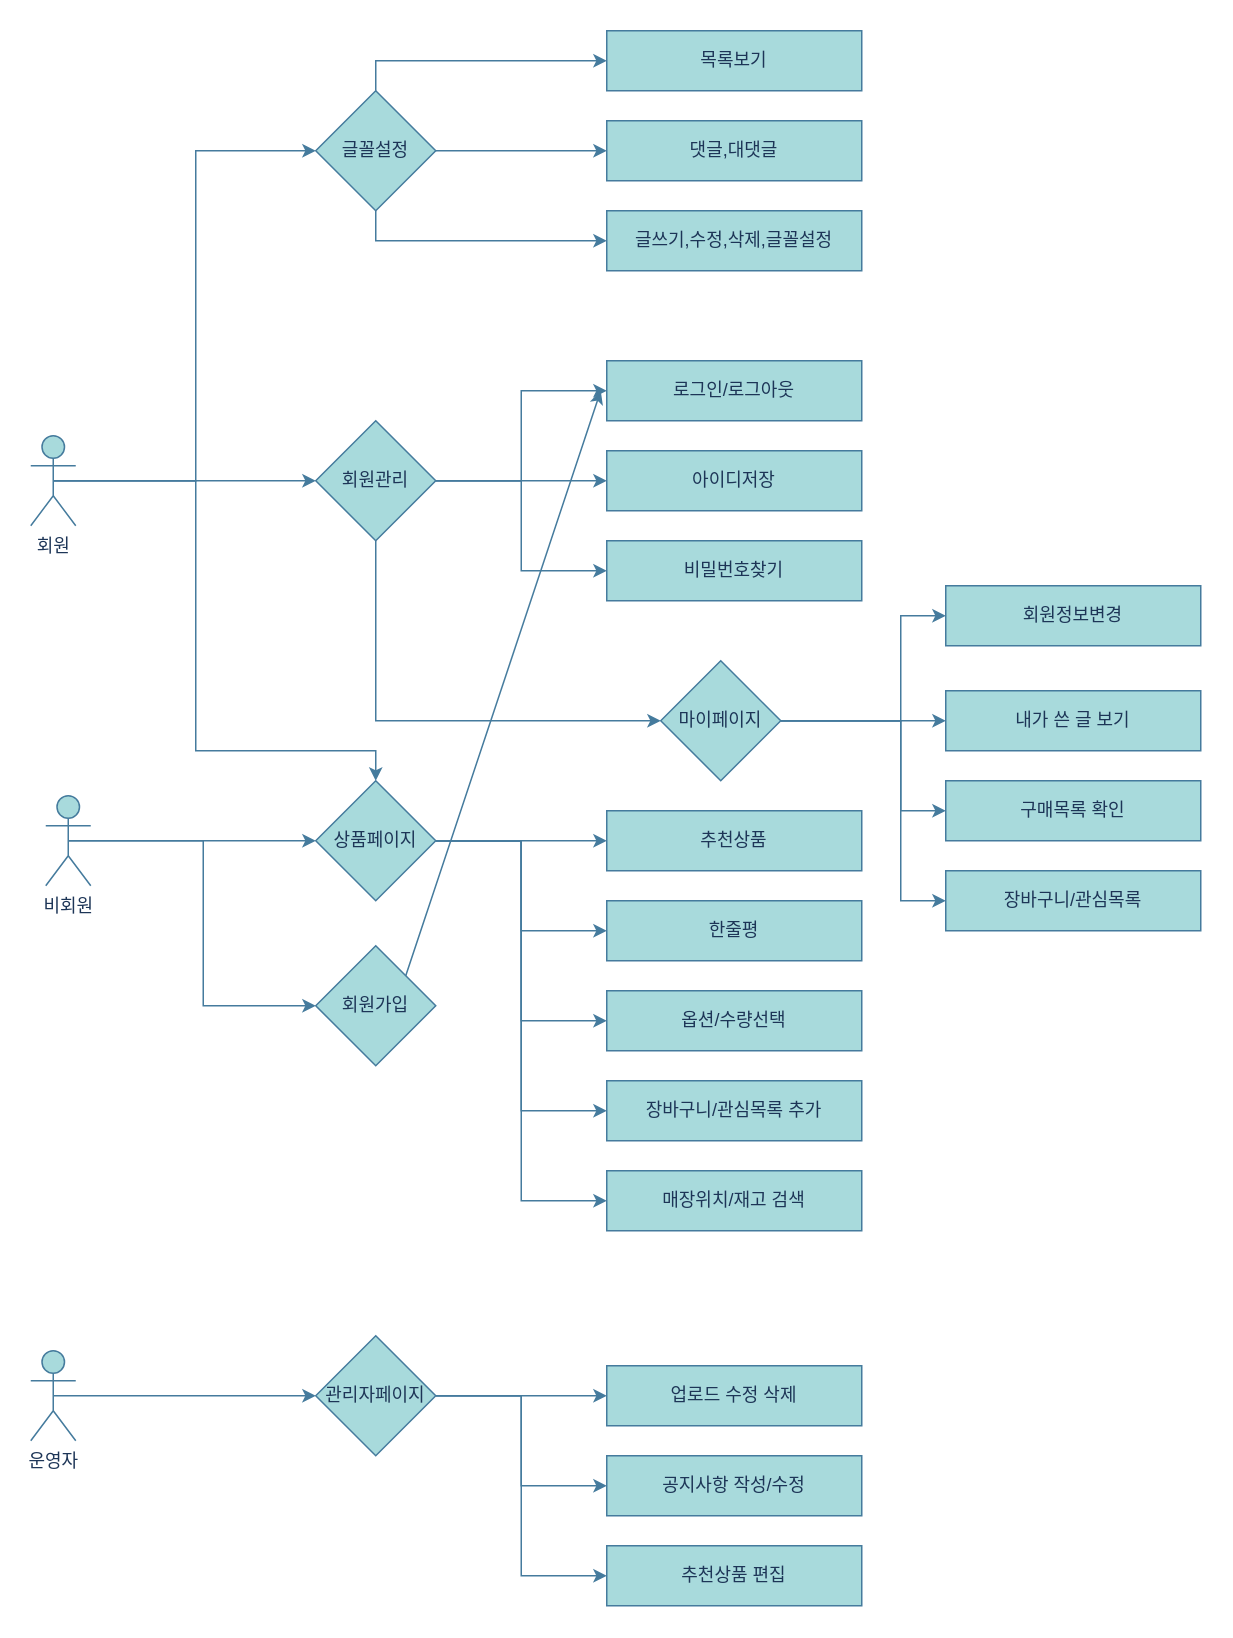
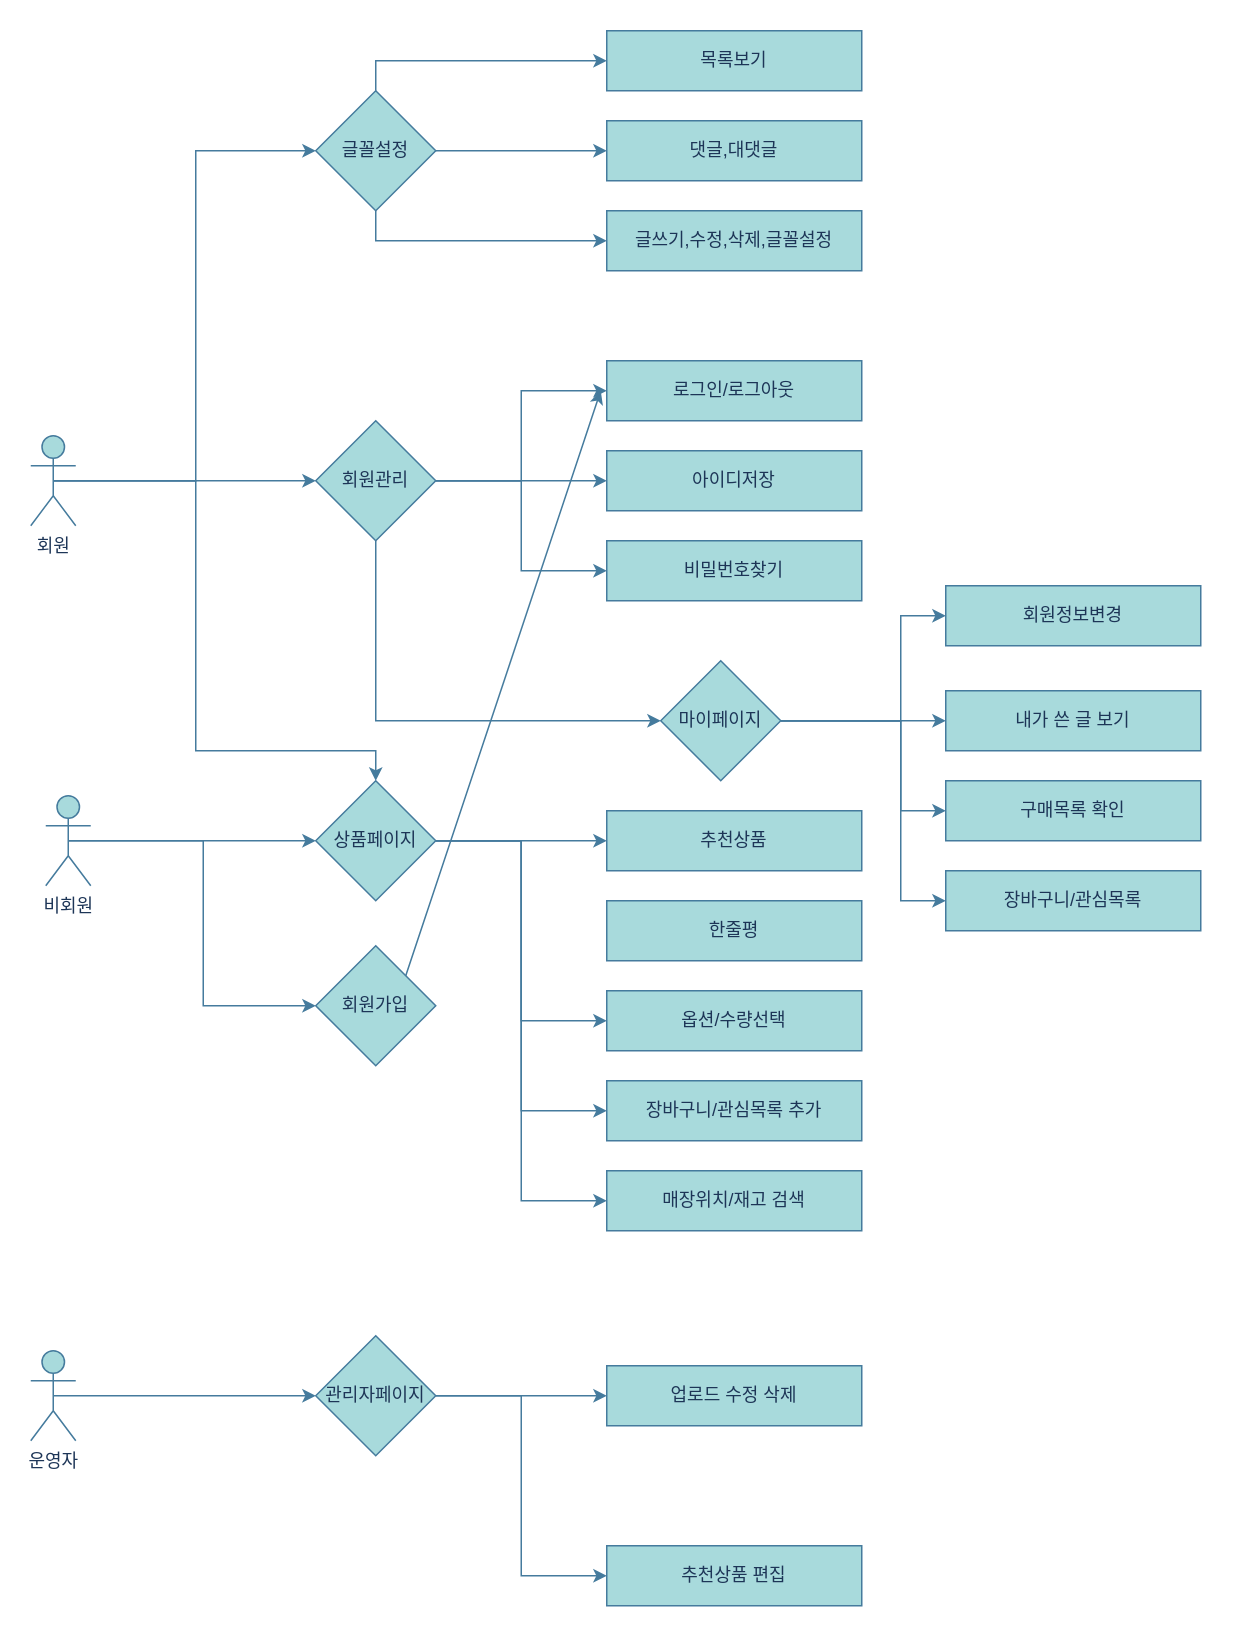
edge "상품페이지" -> "한줄평": removed
edge "관리자페이지" -> "공지사항 작성/수정": removed
node "공지사항 작성/수정": removed
